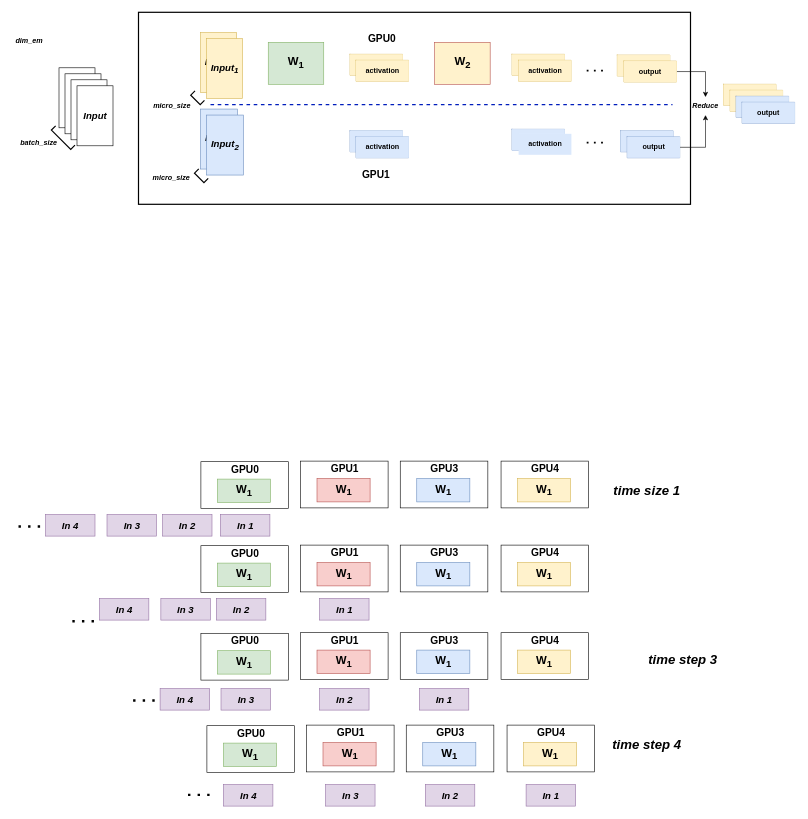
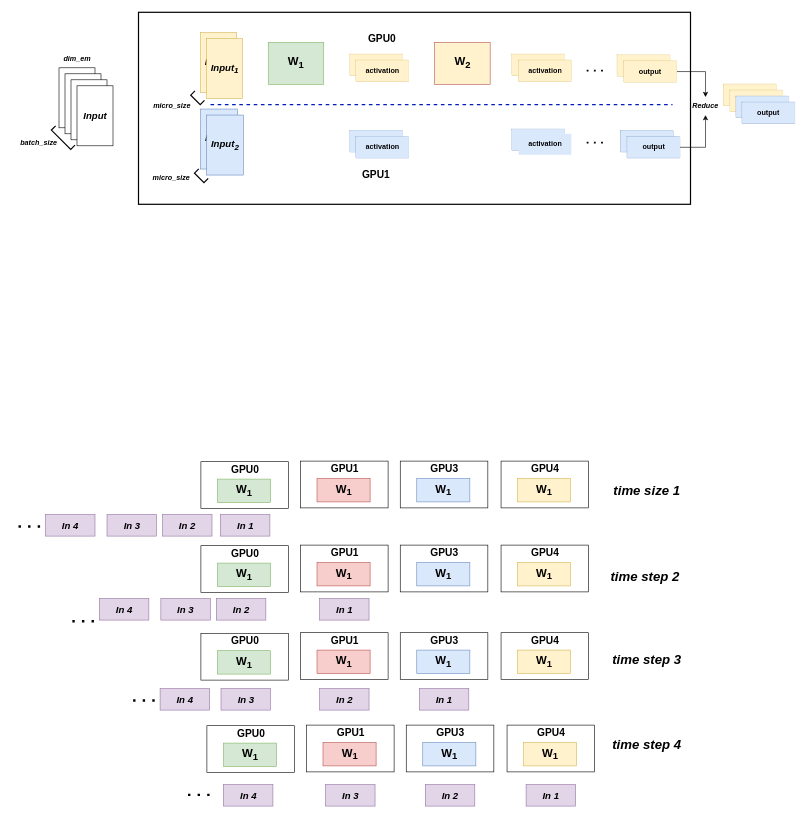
node "dim_em": moved (29, 41) -> (77, 59)
node "time step 2": added
node "time step 3": moved (683, 660) -> (647, 660)
